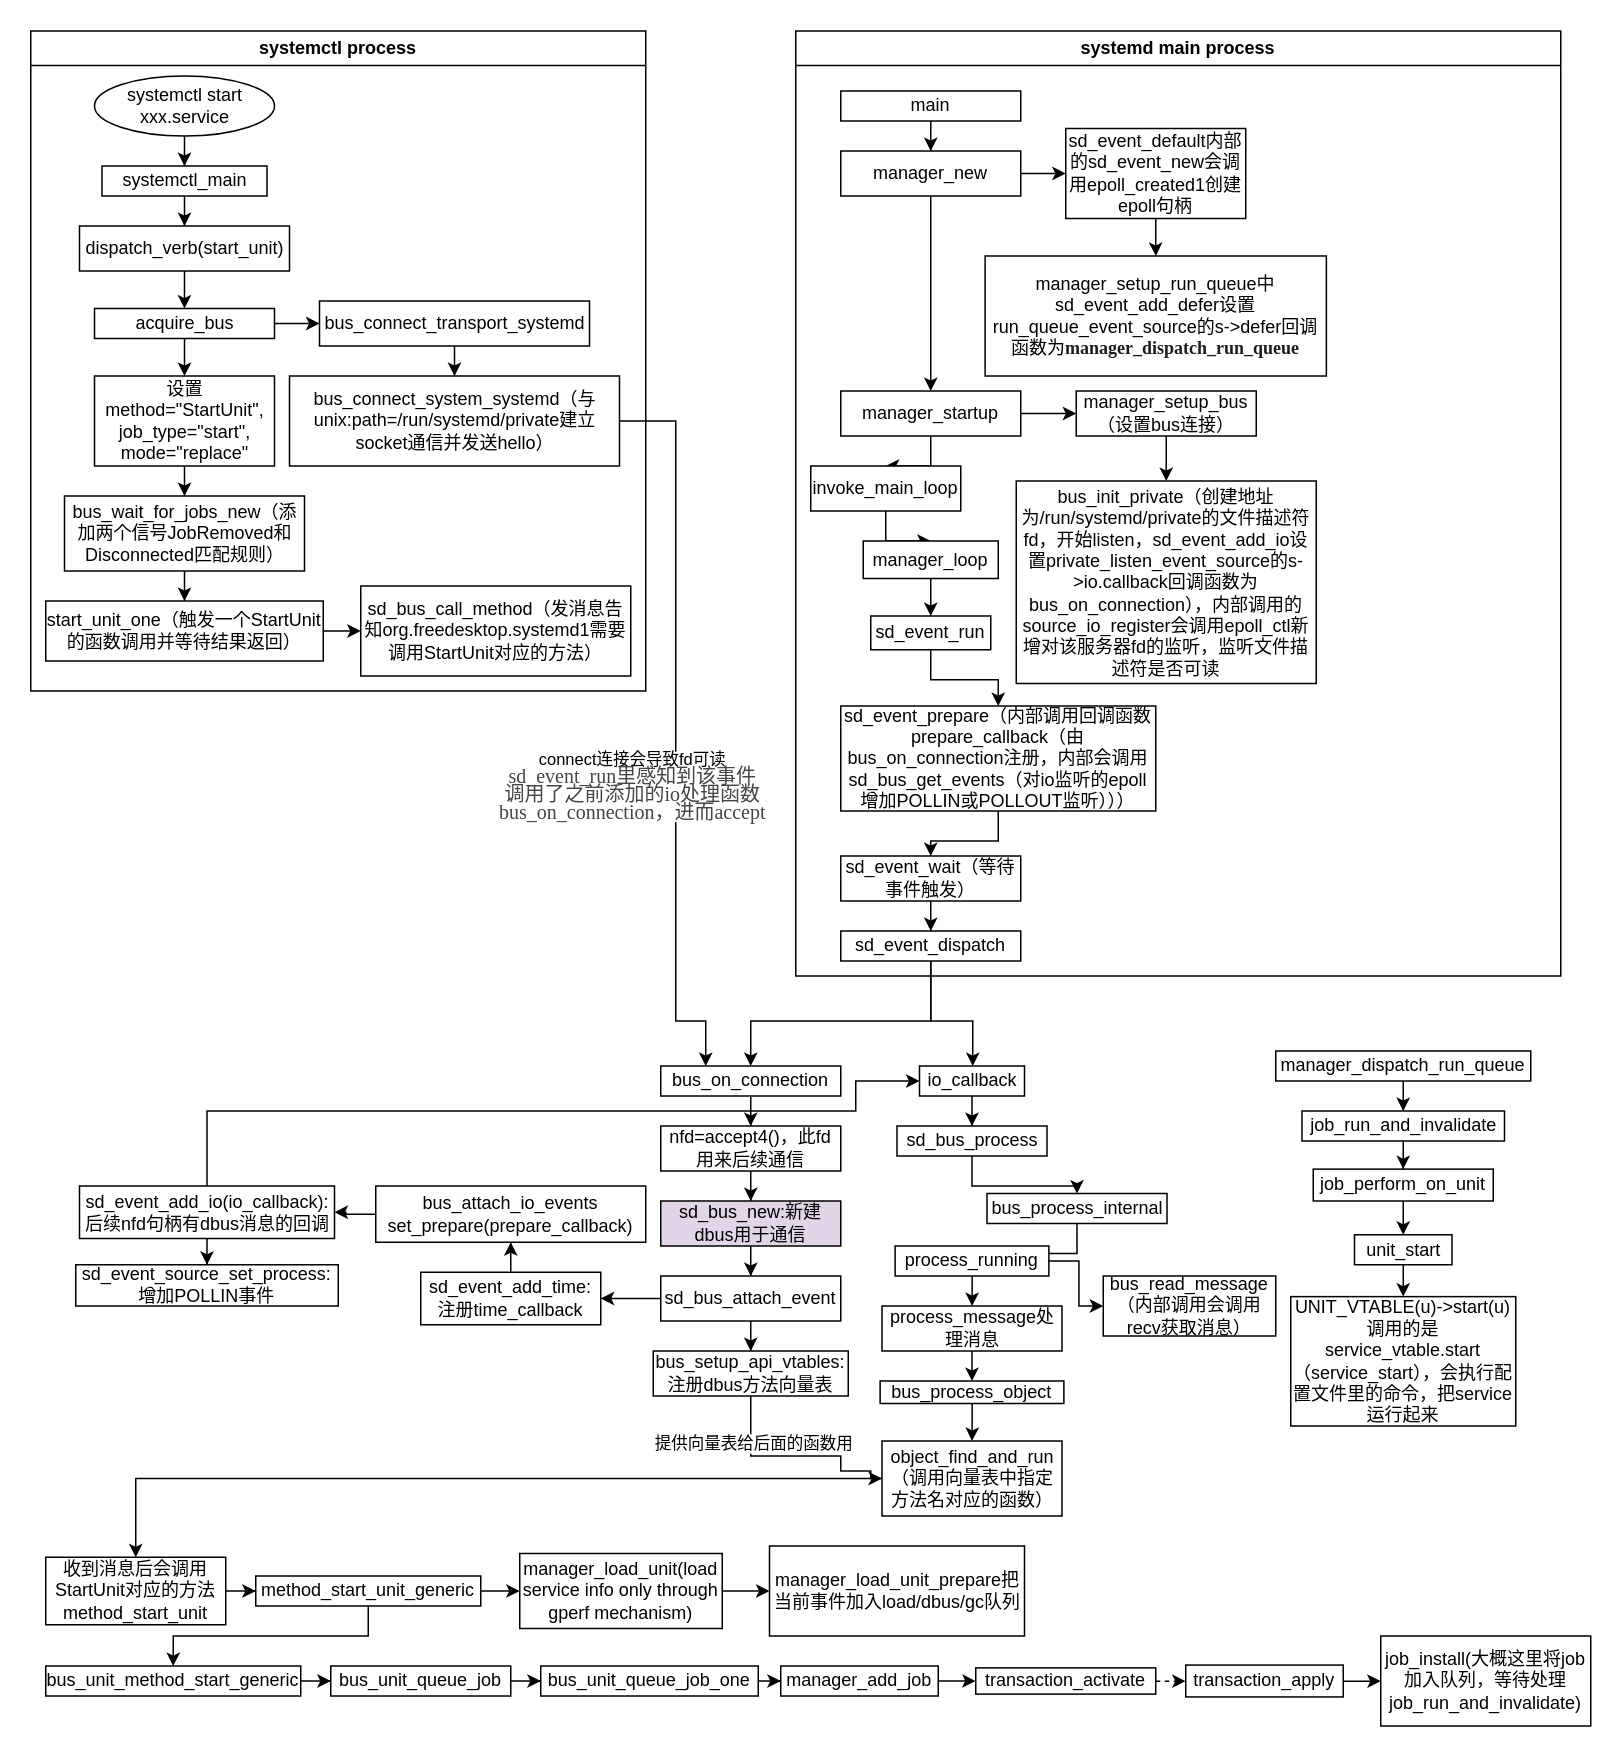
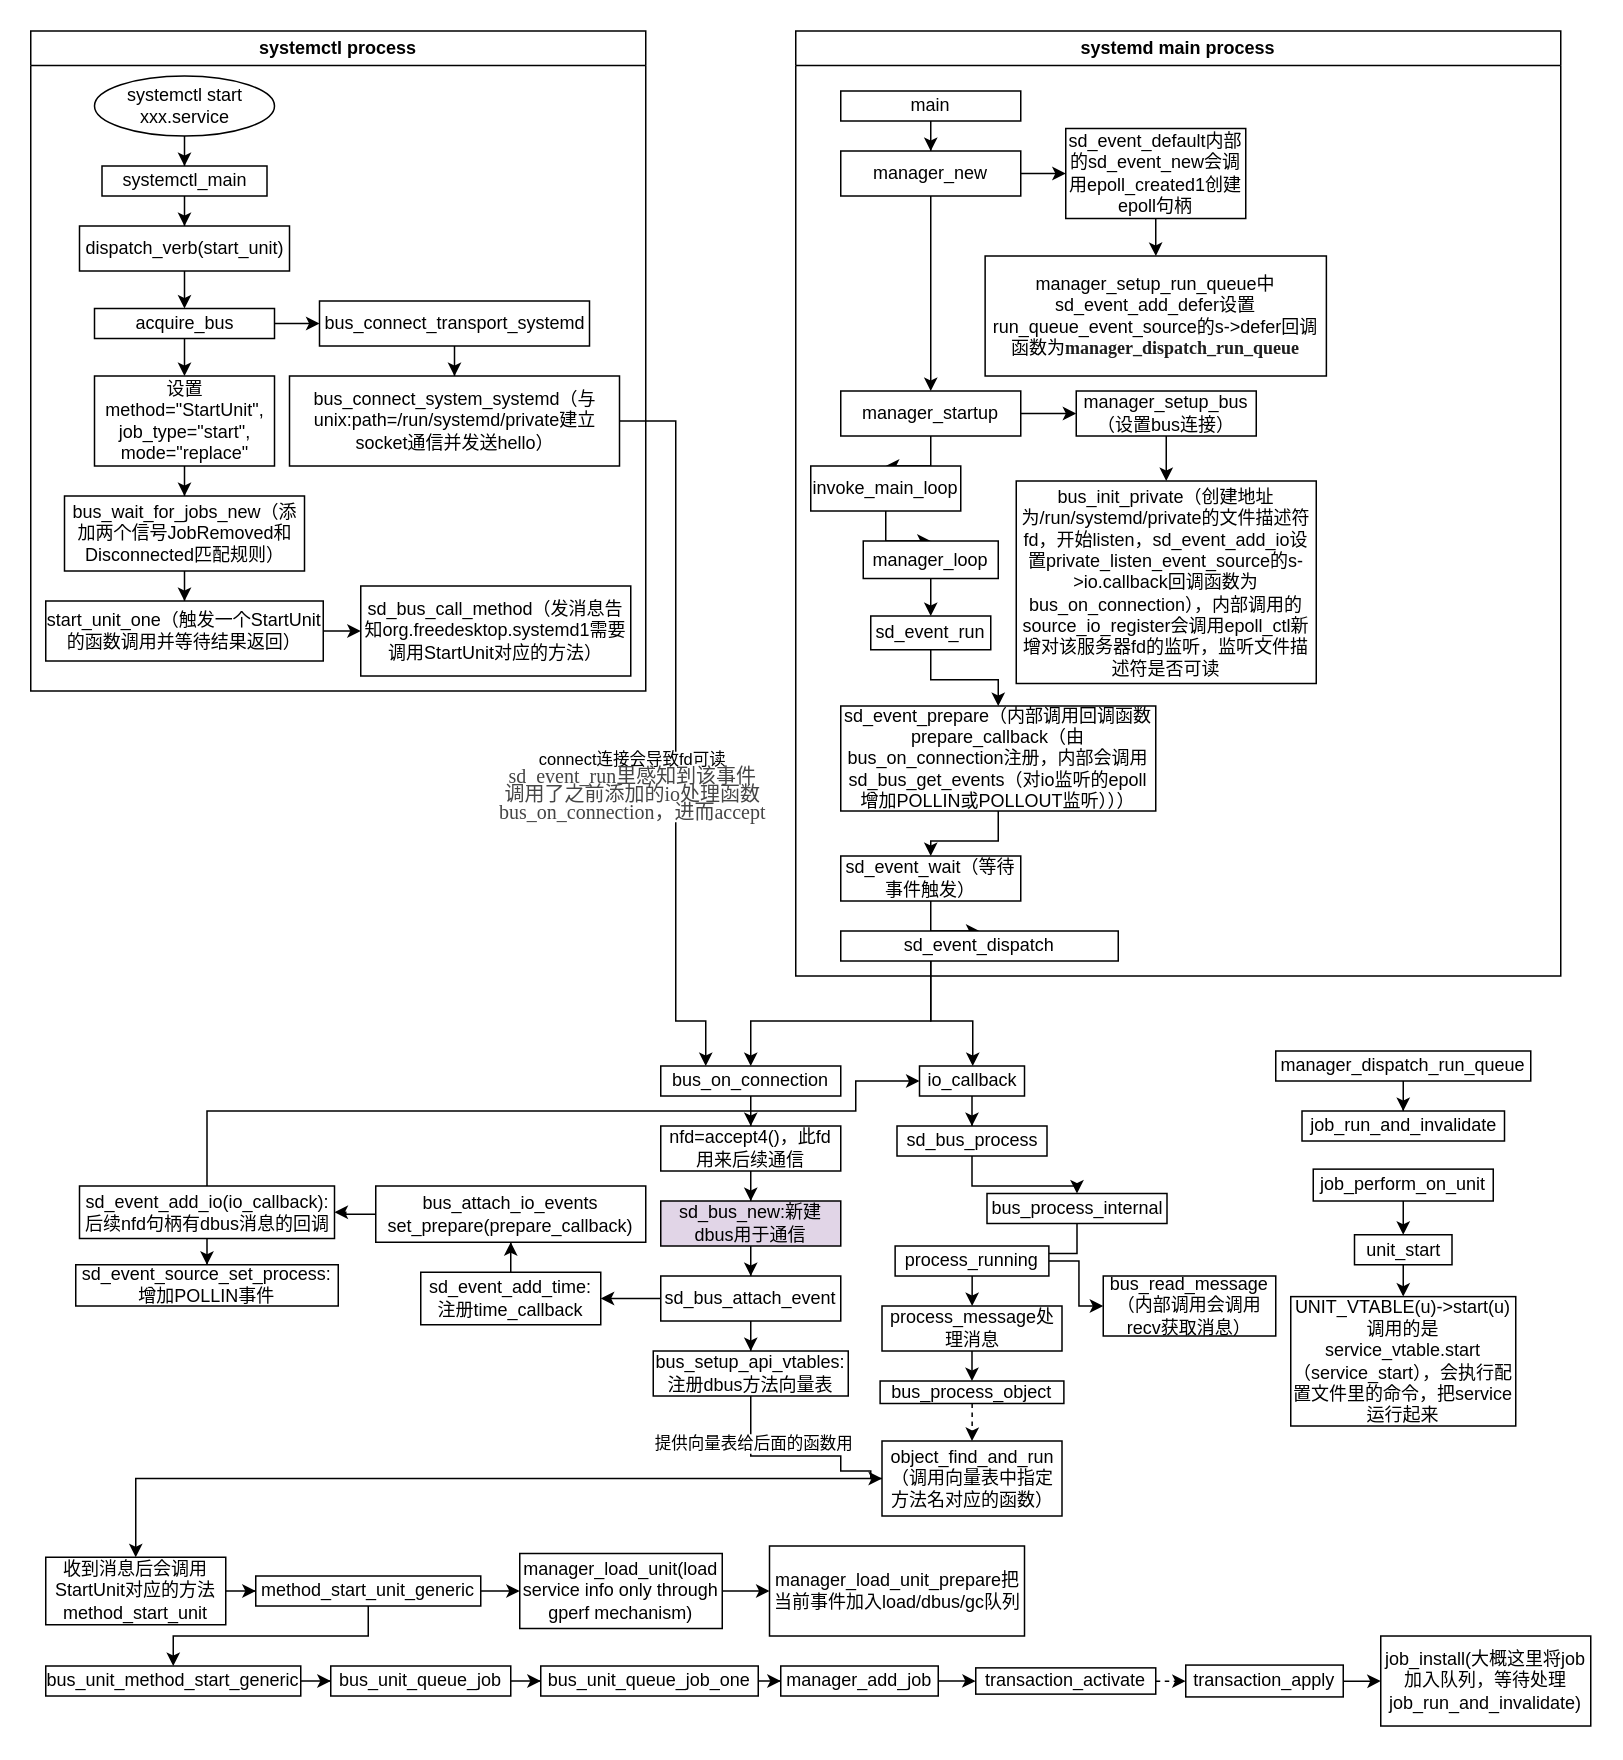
node "sd_event_dispatch": size 180x30 -> 278x30
edge "job_run_and_invalidate" -> "job_perform_on_unit": removed
edge "bus_process_object" -> "object_find_and_run（调用向量表中指定方法名对应的函数）": style solid -> dashed
